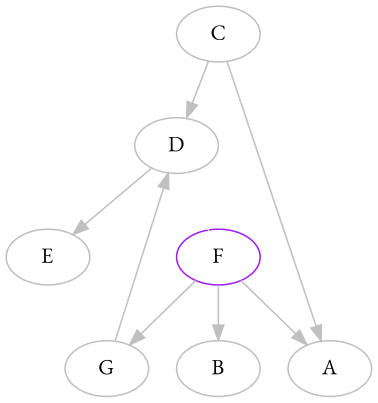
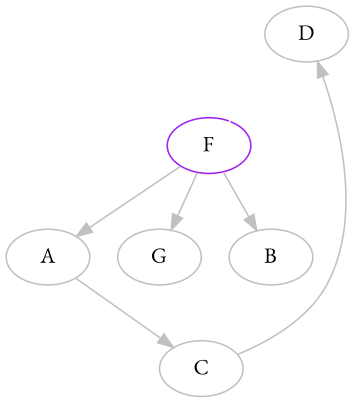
edge "C" -> "A": reversed
node "E": removed
edge "G" -> "D": removed
